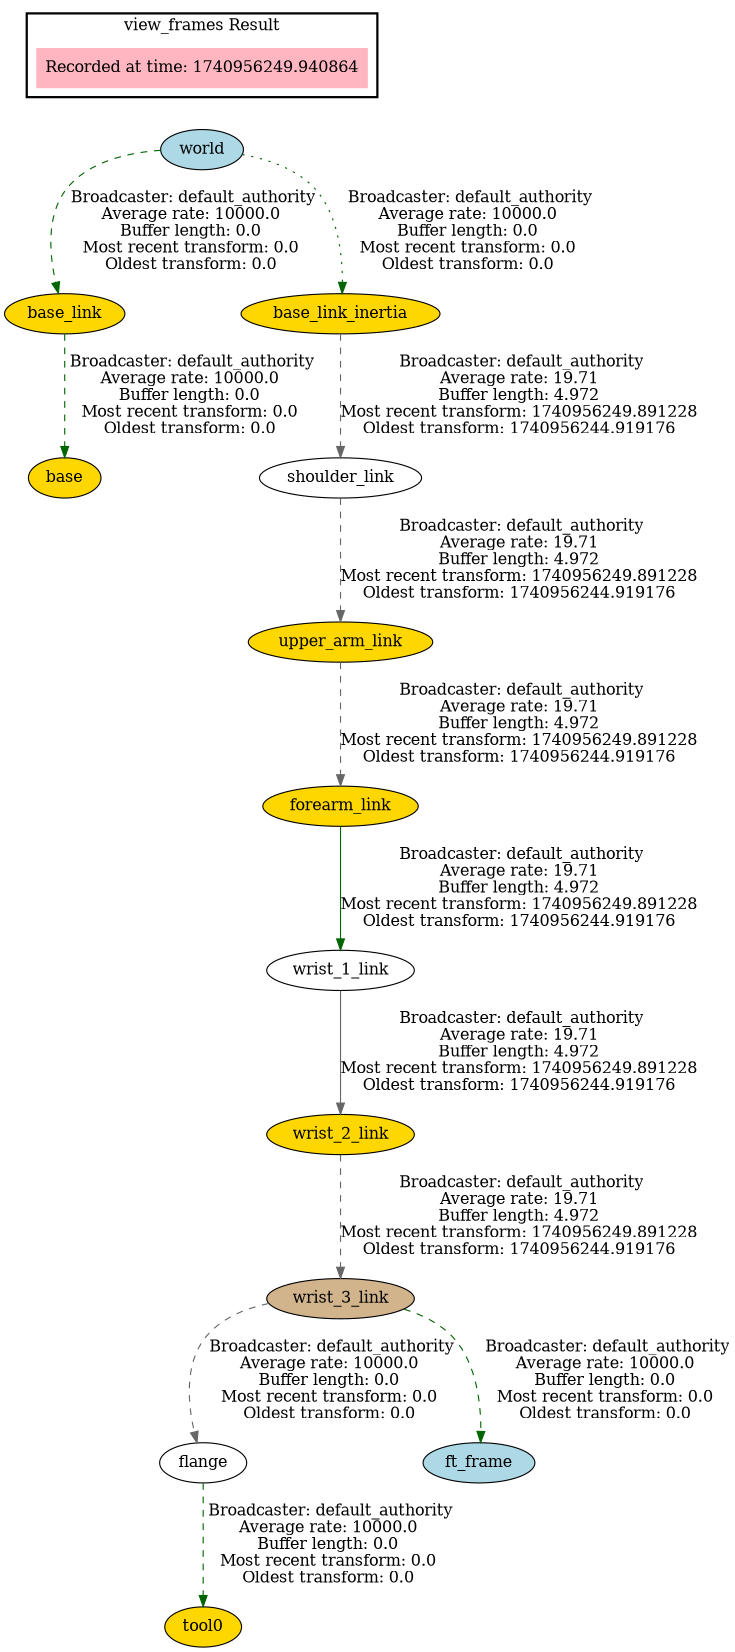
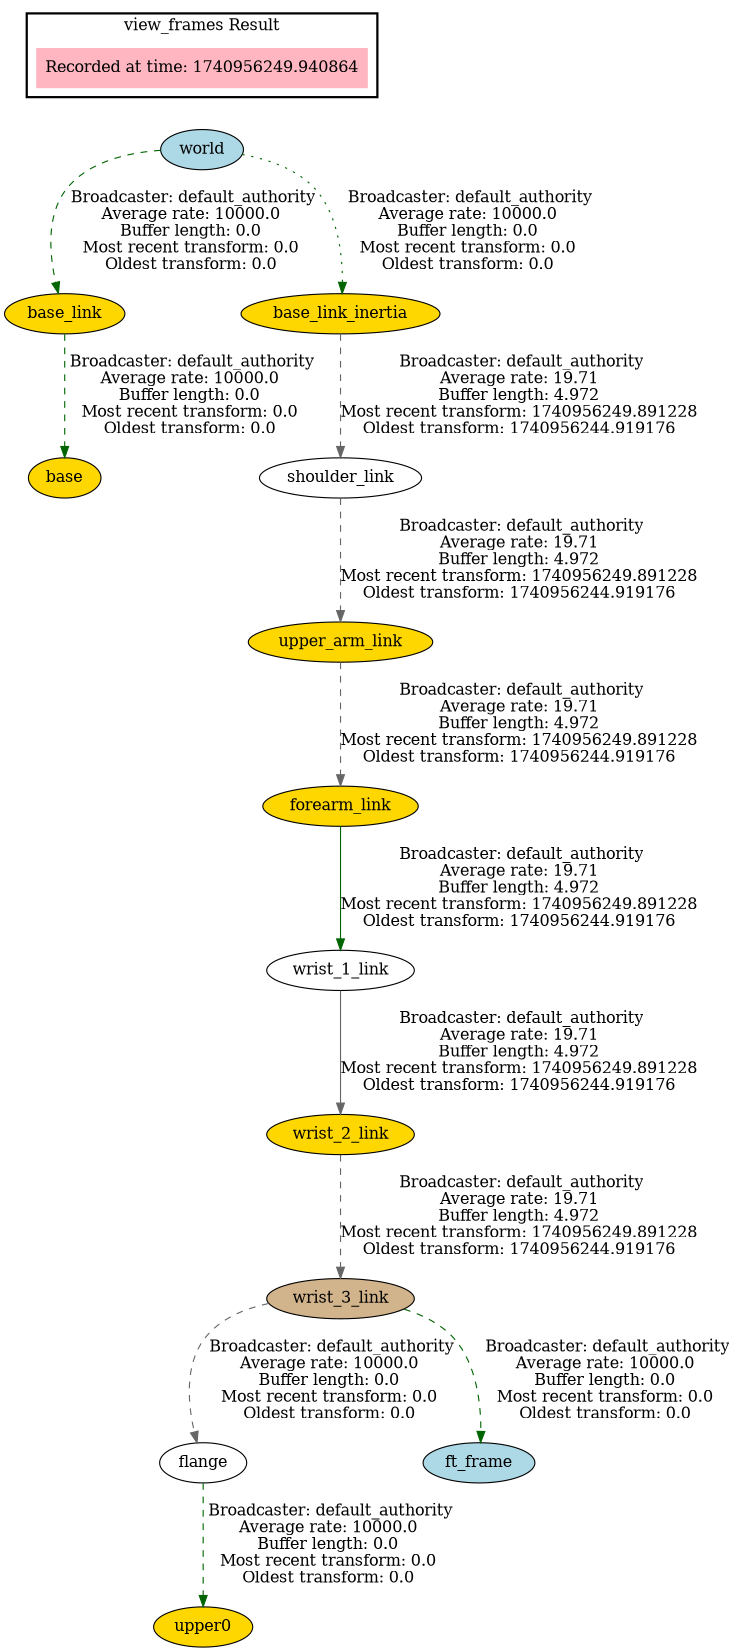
node "tool0": label "tool0" -> "upper0"
